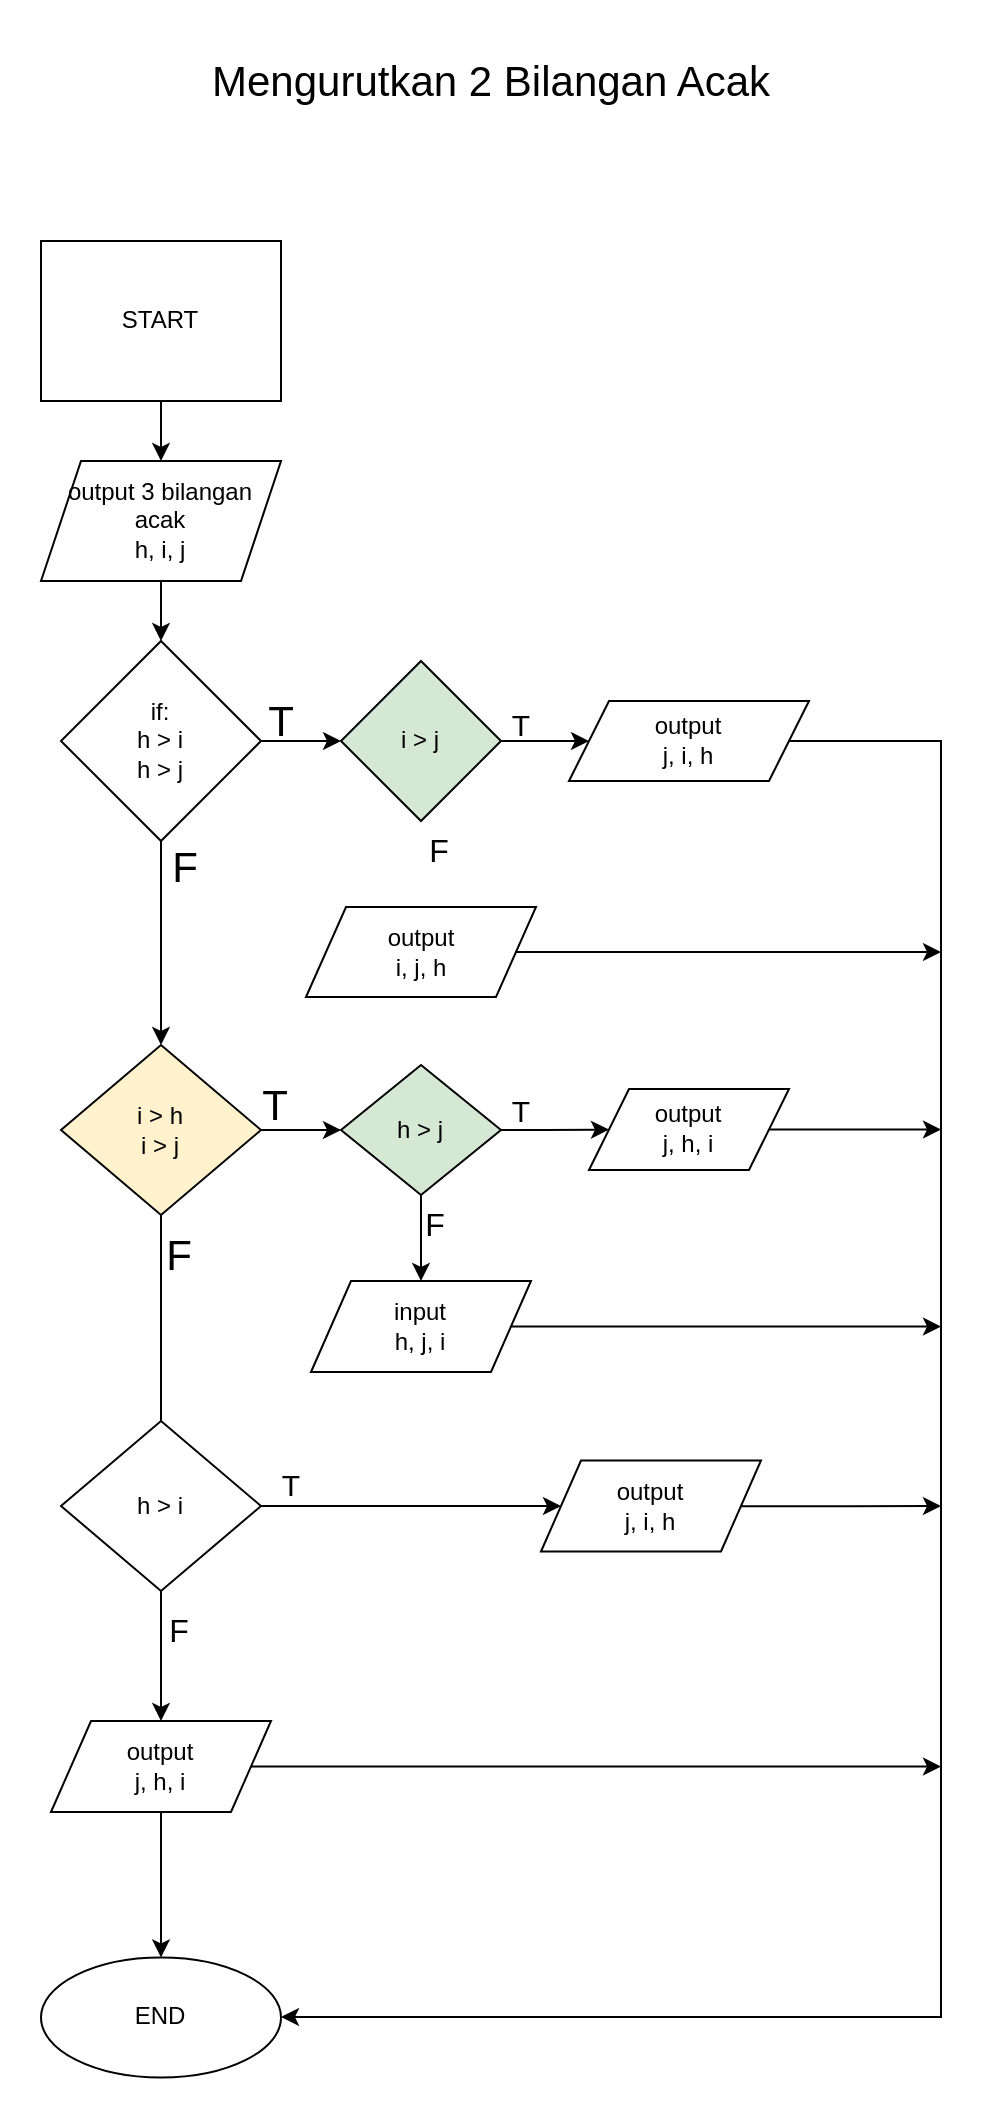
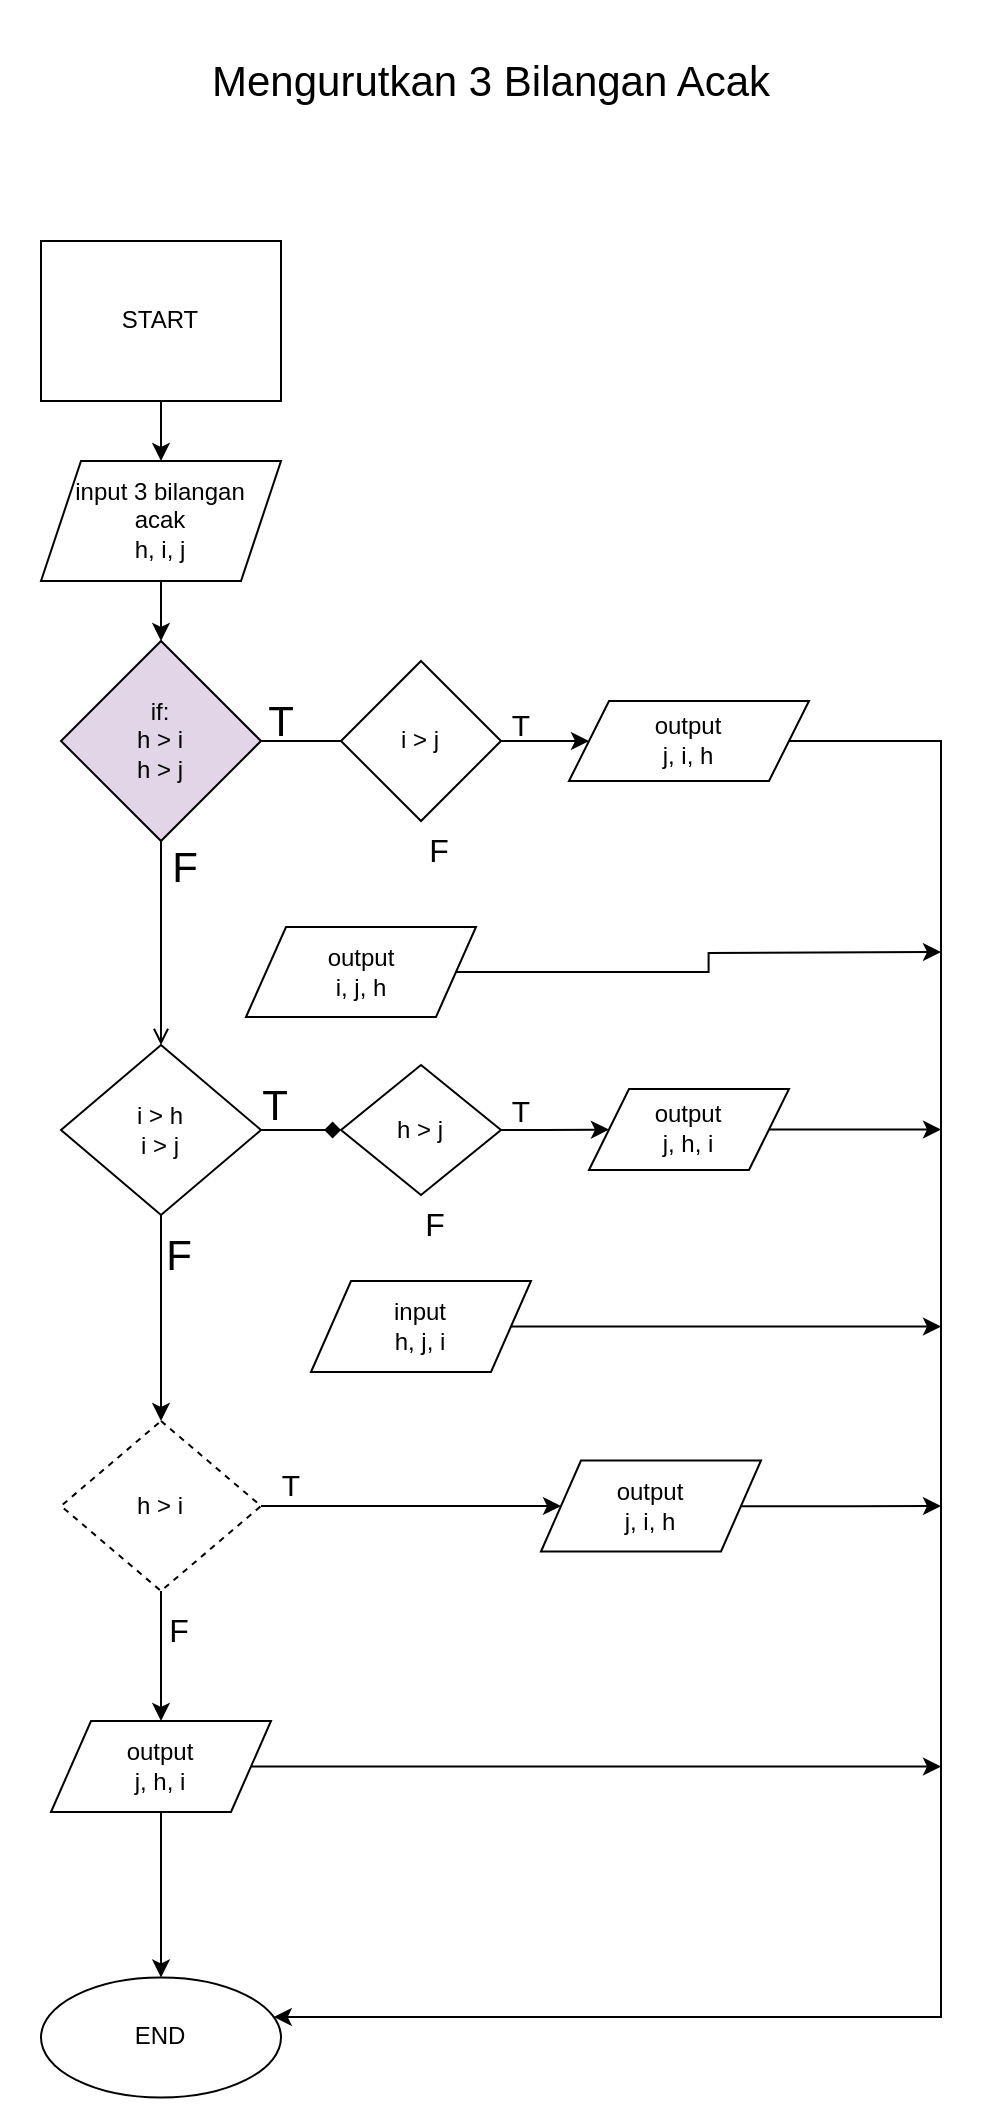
node "Mengurutkan 2 Bilangan Acak": label "Mengurutkan 2 Bilangan Acak" -> "Mengurutkan 3 Bilangan Acak"
node "output 3 bilangan acak h, i, j": label "output 3 bilangan acak h, i, j" -> "input 3 bilangan acak h, i, j"
node "if: h > i h > j": fillcolor #ffffff -> #e1d5e7
edge "if: h > i h > j" -> "i > j": arrowhead classic -> none
node "i > j": fillcolor #d5e8d4 -> #ffffff
node "output i, j, h": moved (421, 952) -> (361, 972)
edge "if: h > i h > j" -> "i > h i > j": arrowhead classic -> open
node "i > h i > j": fillcolor #fff2cc -> #ffffff
edge "i > h i > j" -> "h > j": arrowhead classic -> diamond
node "h > j": fillcolor #d5e8d4 -> #ffffff
edge "h > j" -> "input h, j, i": removed
edge "i > h i > j" -- "h > i": arrowhead none -> classic
node "h > i": style solid -> dashed
node "END": moved (161, 2018) -> (161, 2038)
